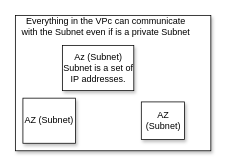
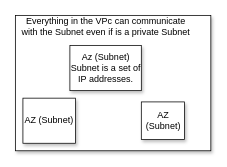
node "Az (Subnet) Subnet is a set of IP addresses.": moved (98, 68) -> (105, 68)
